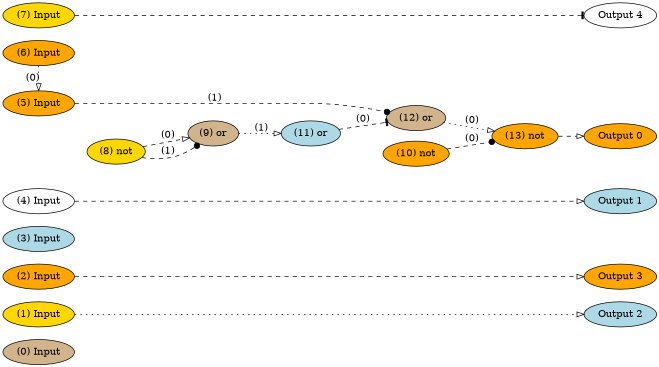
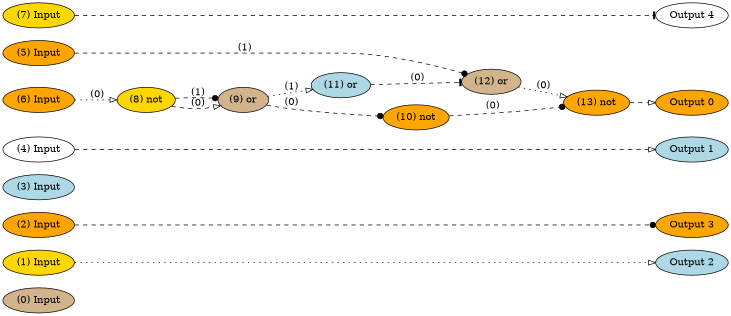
edge "(6) Input" -> "(5) Input": now "(6) Input" -> "(8) not"
edge "(9) or" -> "(10) not": added, label "(0)"
edge "(2) Input" -> "Output 3": arrowhead onormal -> dot
